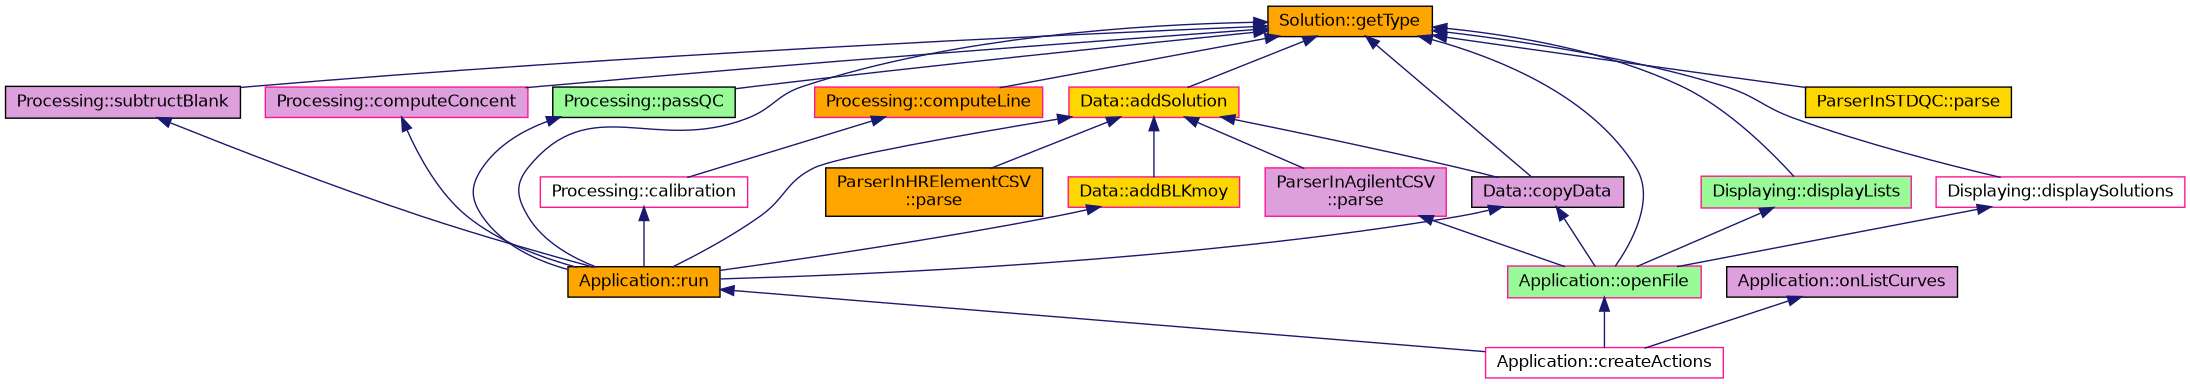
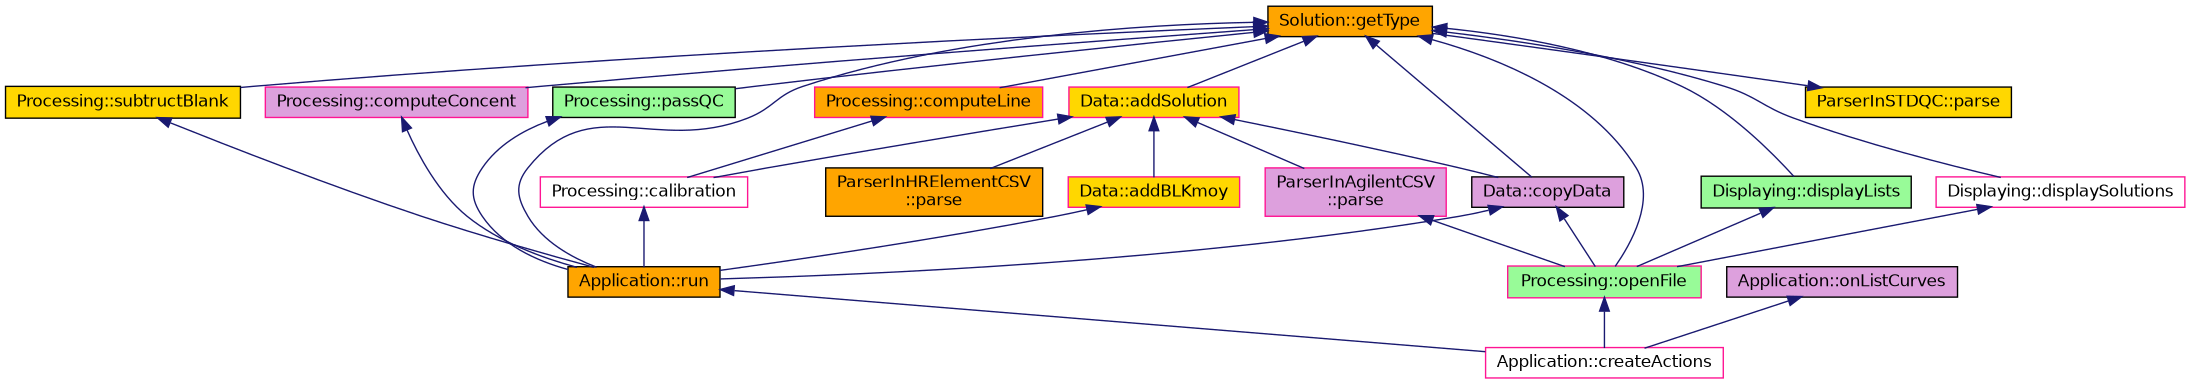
edge "ParserInSTDQC::parse" -> "Solution::getType": reversed
node "Processing::subtructBlank": fillcolor plum -> gold
edge "Application::run" -> "Data::addSolution": now "Processing::calibration" -> "Data::addSolution"
node "Displaying::displayLists": color deeppink -> black
node "Application::openFile": label "Application::openFile" -> "Processing::openFile"
